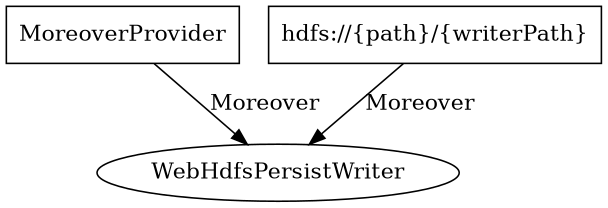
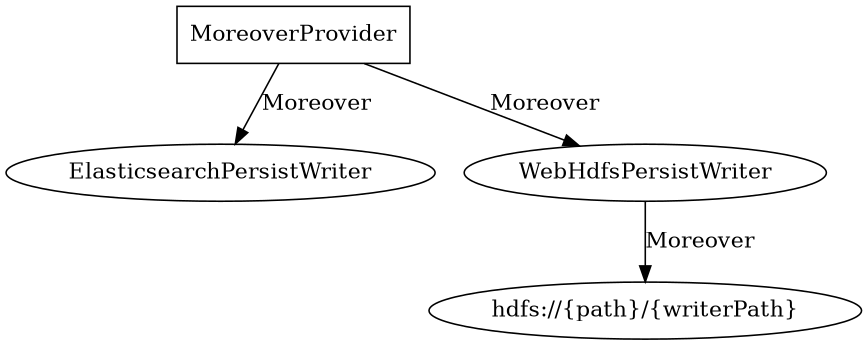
node "hdfs://{path}/{writerPath}": shape box -> ellipse
edge "hdfs://{path}/{writerPath}" -> "WebHdfsPersistWriter": reversed
node "ElasticsearchPersistWriter": added
